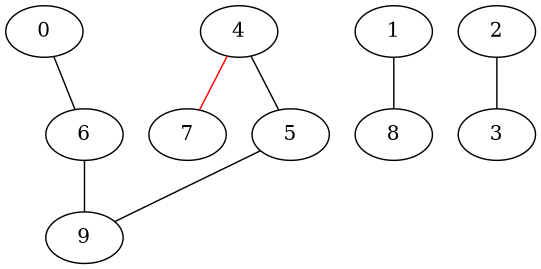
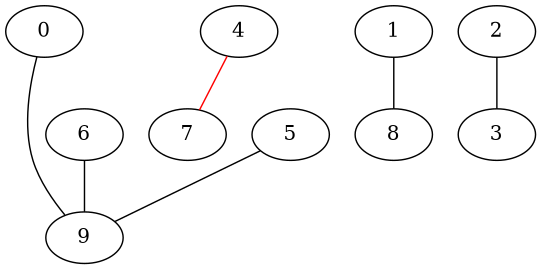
edge "0" -- "6": now "0" -- "9"
edge "4" -- "5": removed
